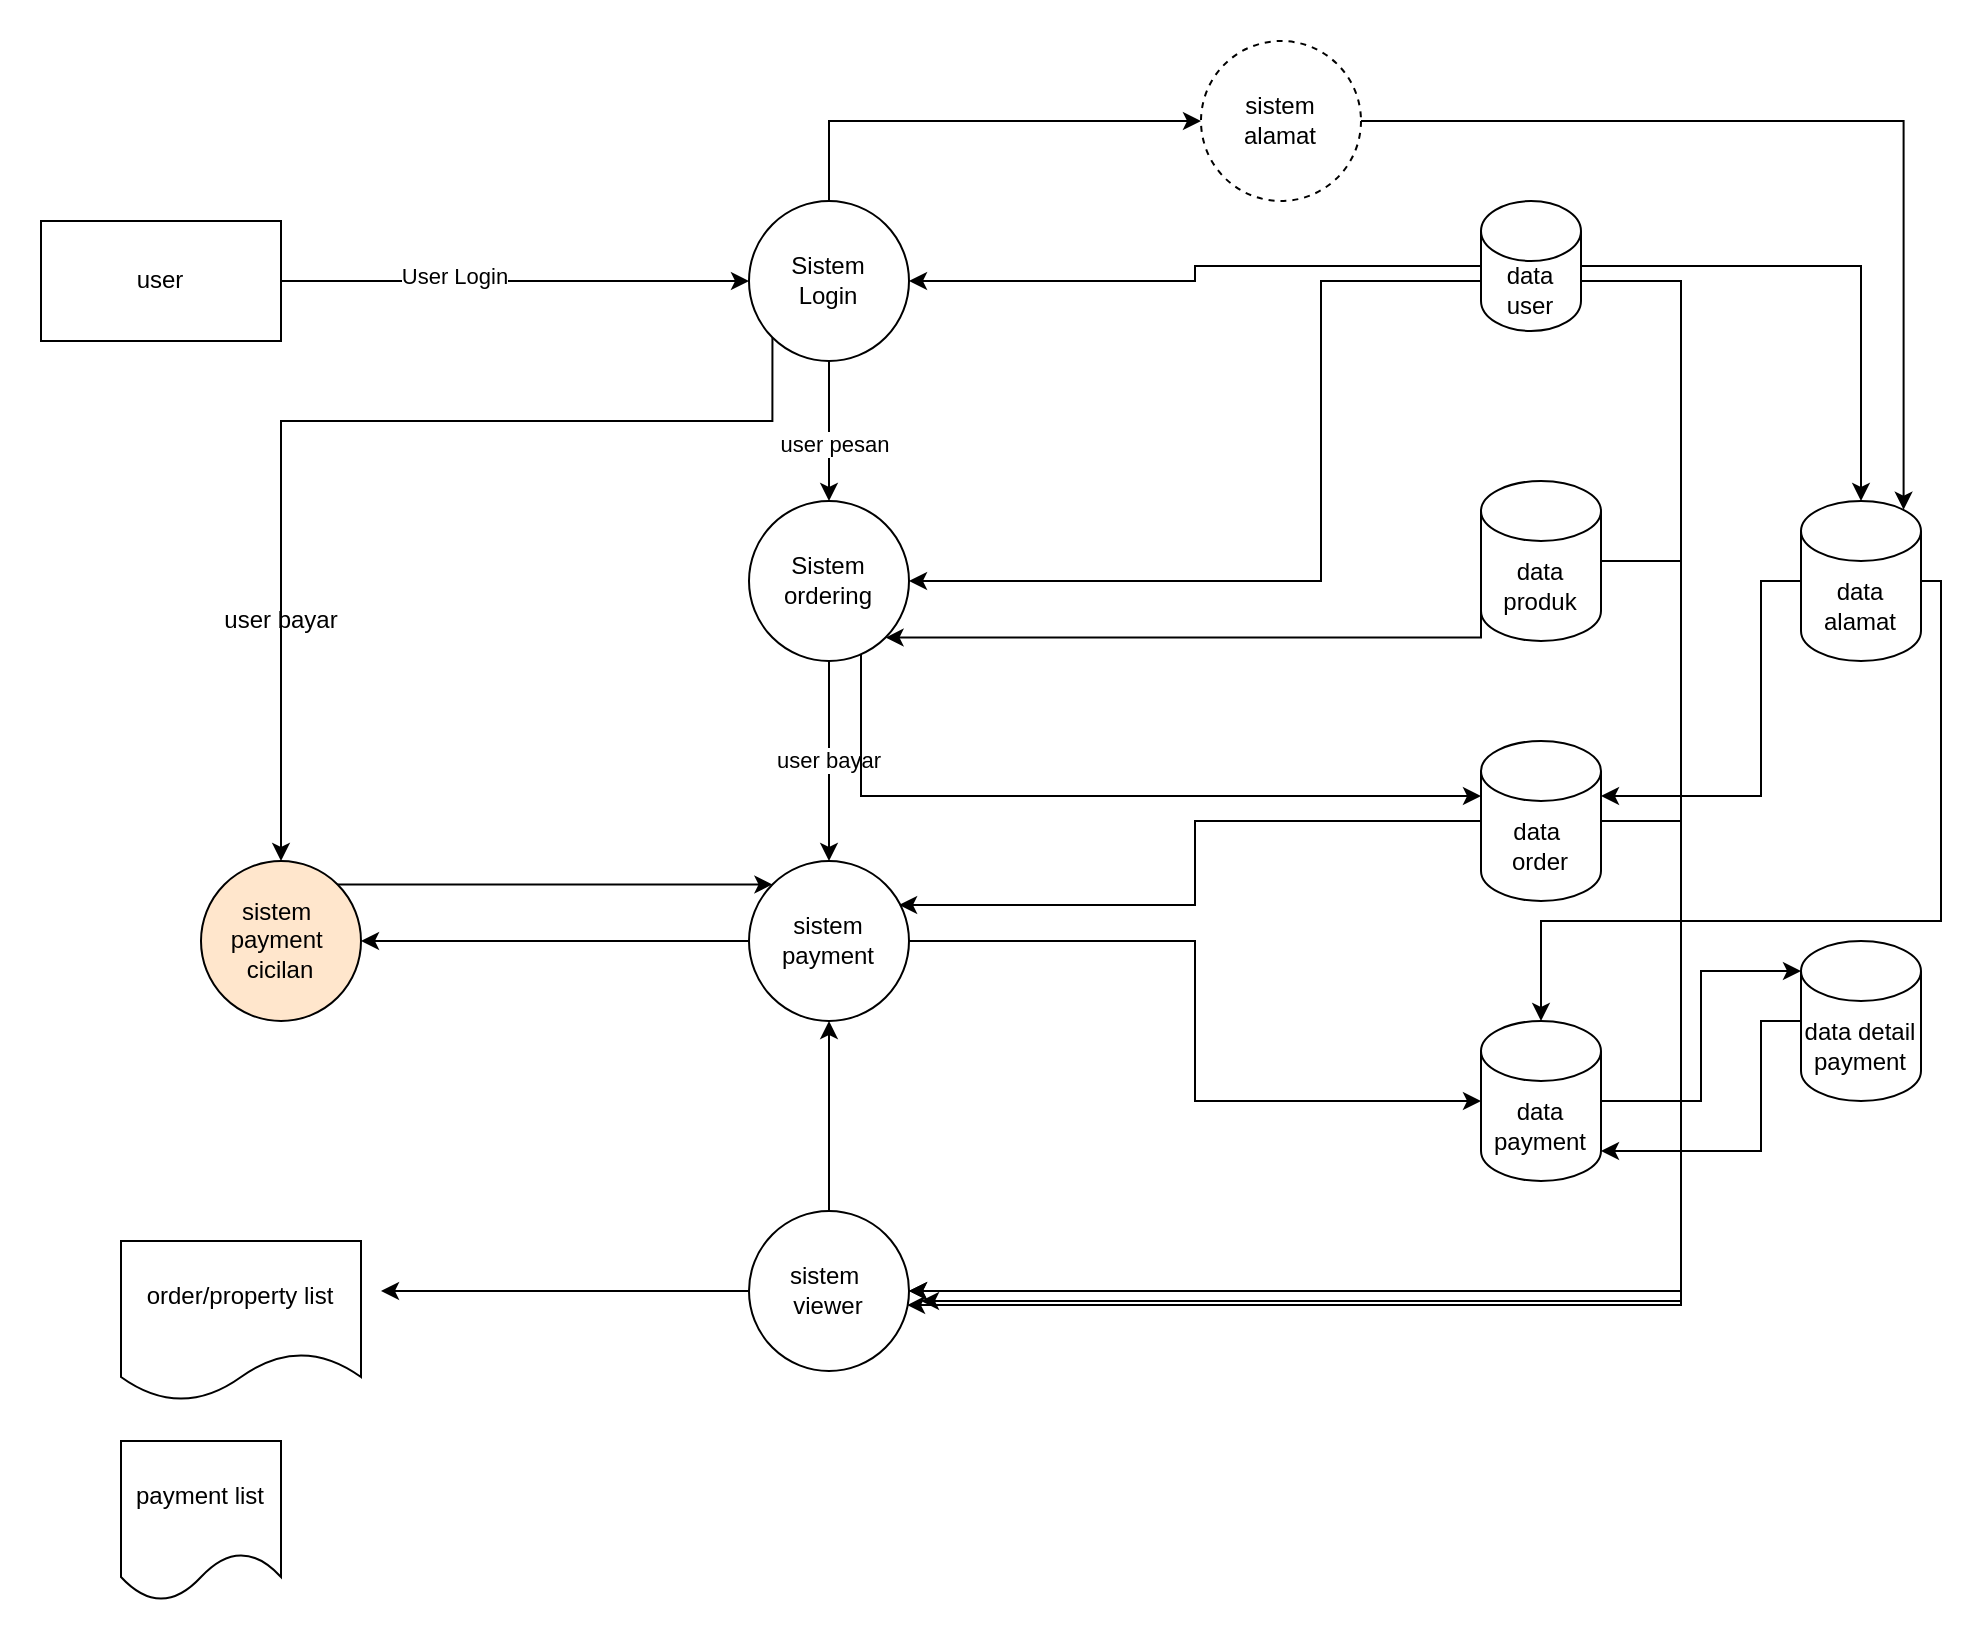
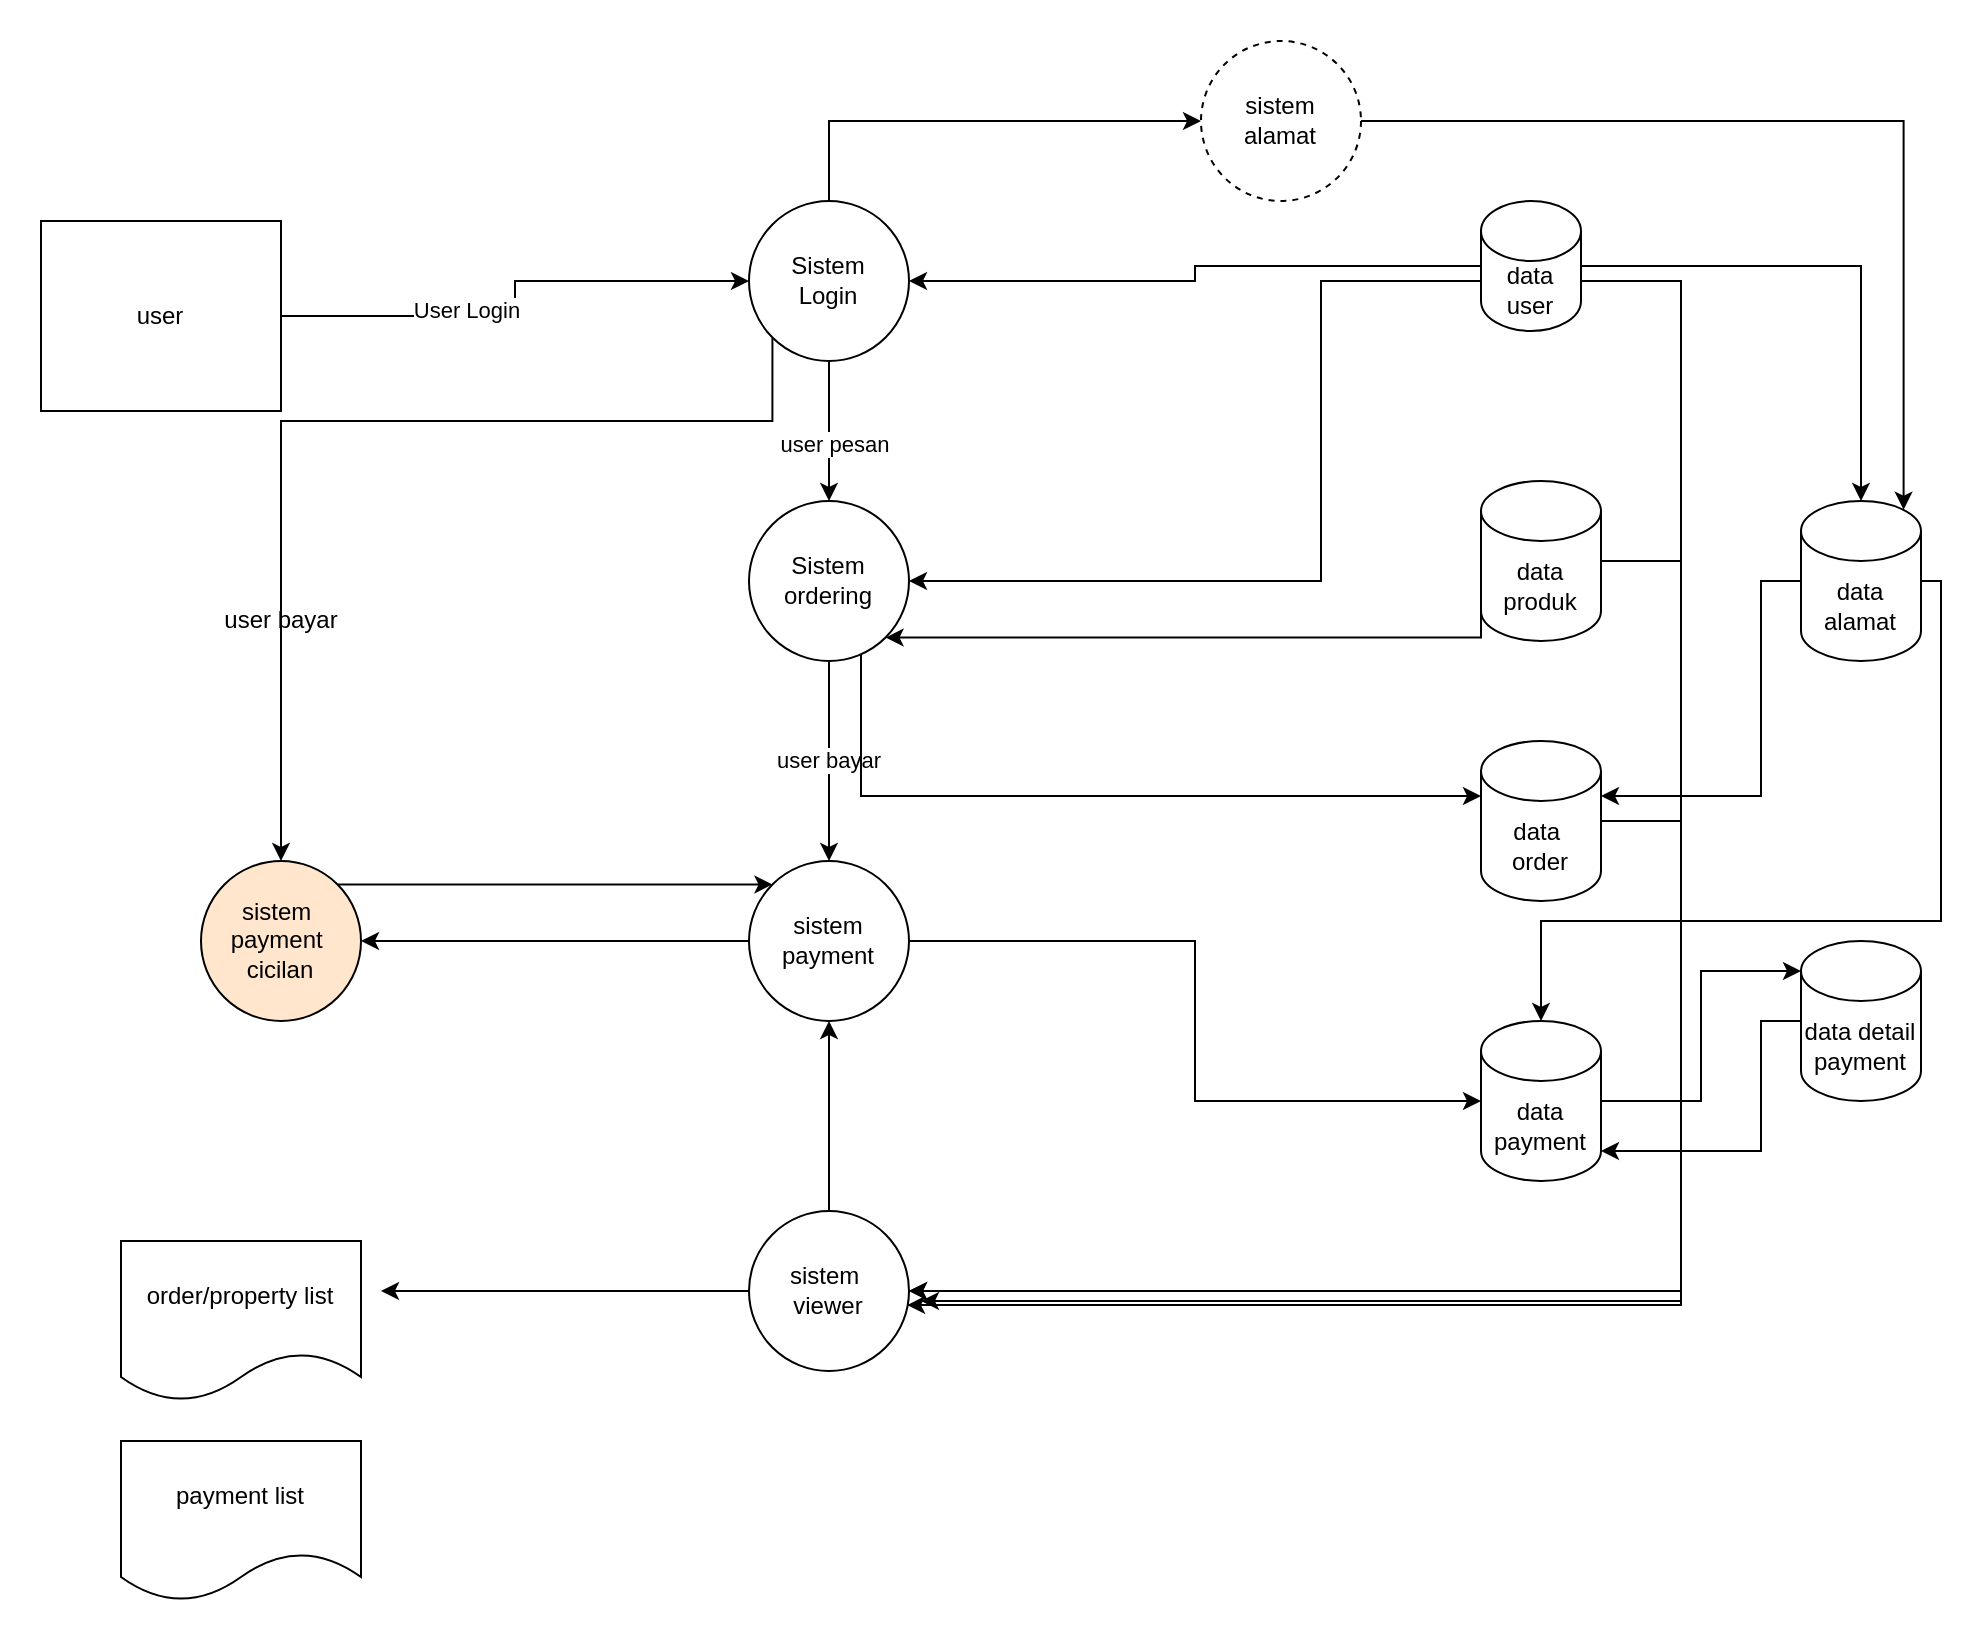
node "user": size 240x120 -> 240x190
edge "data order" -> "sistem payment": removed
node "payment list": size 160x160 -> 240x160
